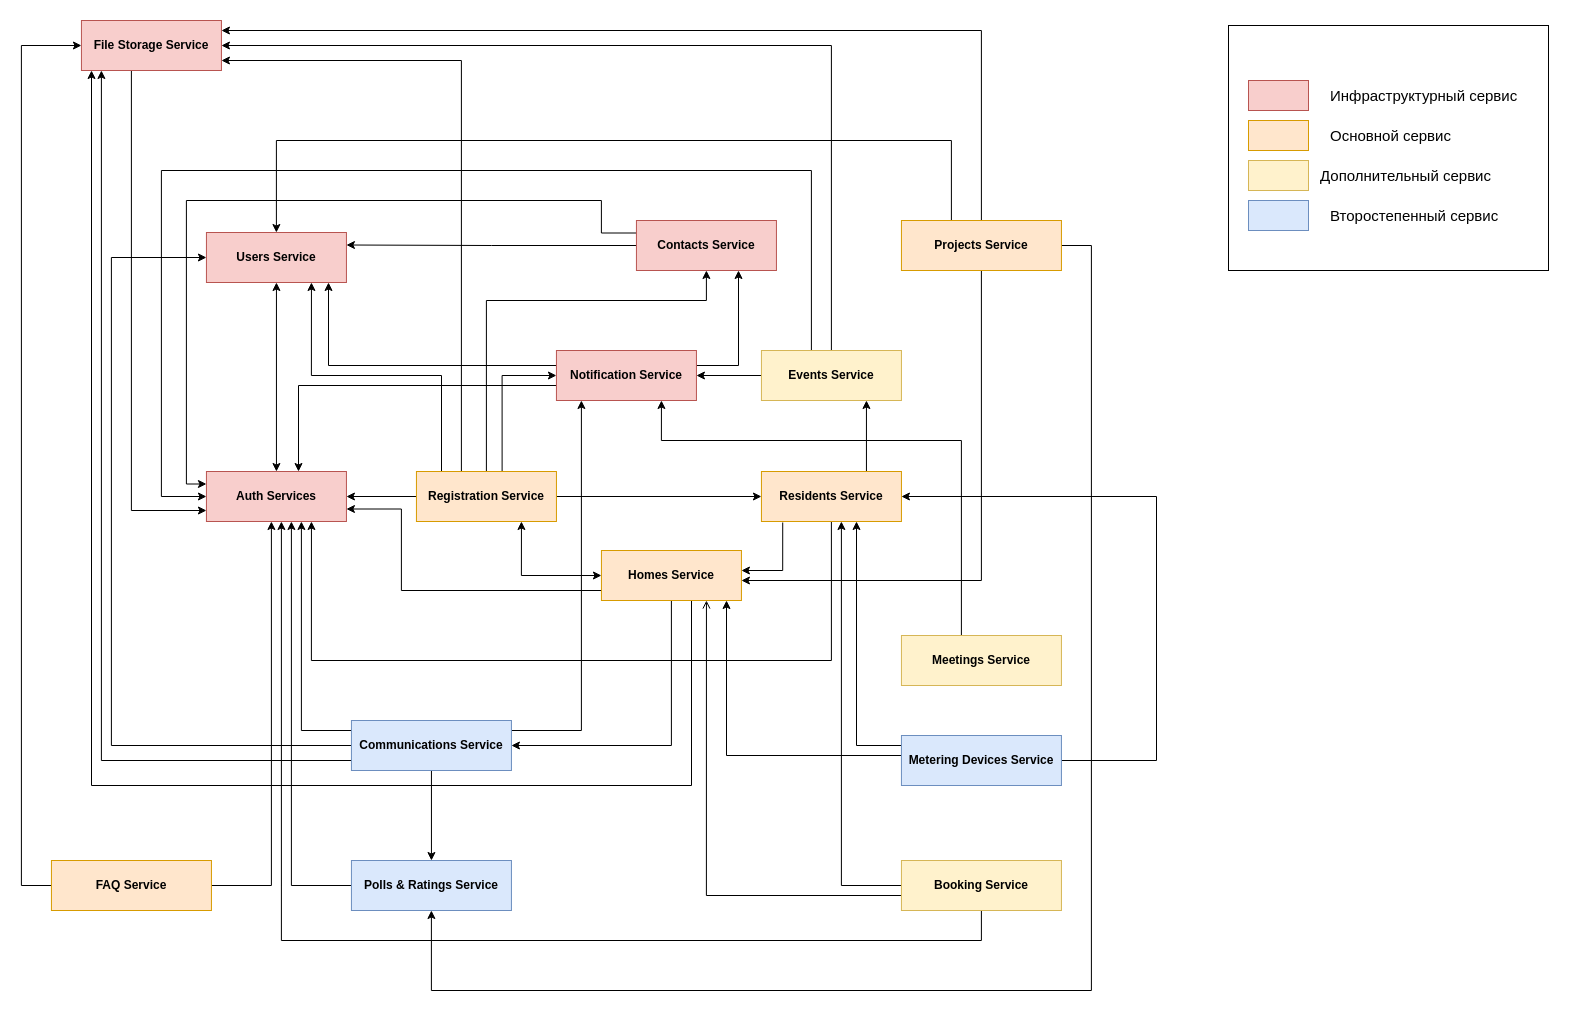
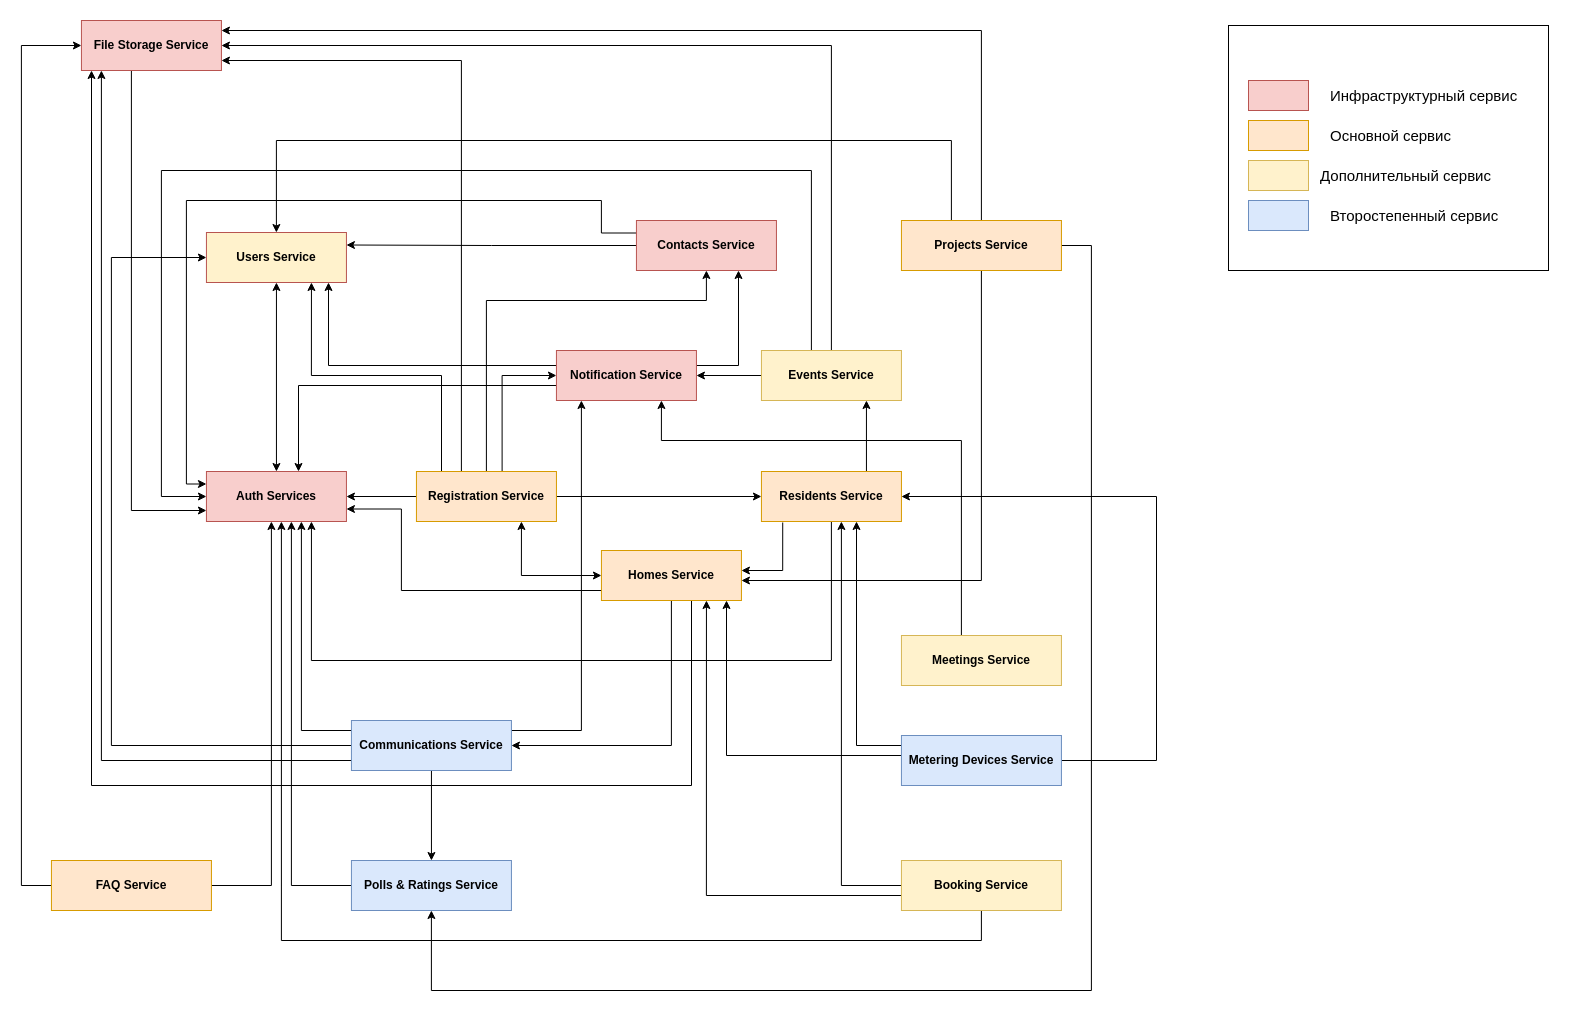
node "Users Service": fillcolor #f8cecc -> #fff2cc
edge "Booking Service" -> "Homes Service": arrowhead open -> classic
